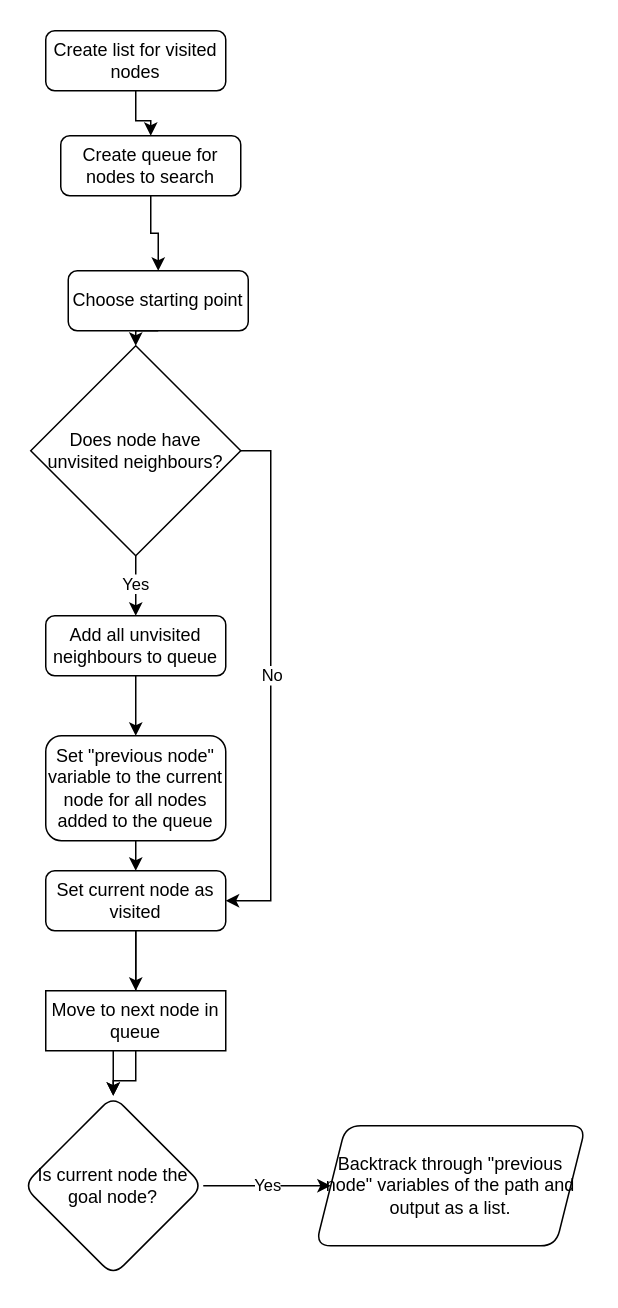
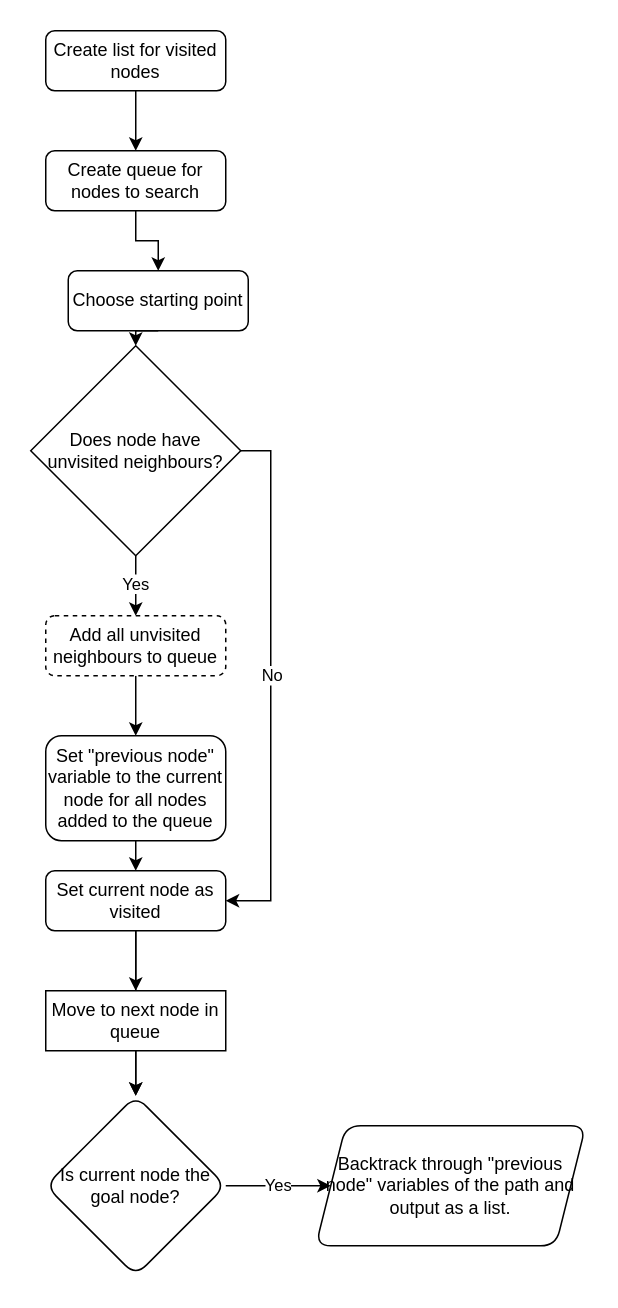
node "Create queue for nodes to search": moved (151, 166) -> (136, 181)
node "Add all unvisited neighbours to queue": style solid -> dashed
node "Is current node the goal node?": moved (113, 1186) -> (136, 1186)
